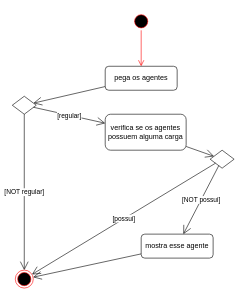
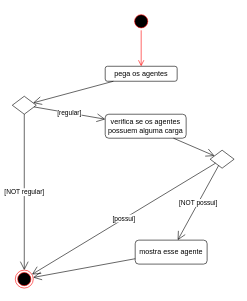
node "pega os agentes": size 72x24 -> 72x15
node "verifica se os agentes possuem alguma carga": size 81x36 -> 81x24
node "mostra esse agente": moved (177, 246) -> (171, 252)
